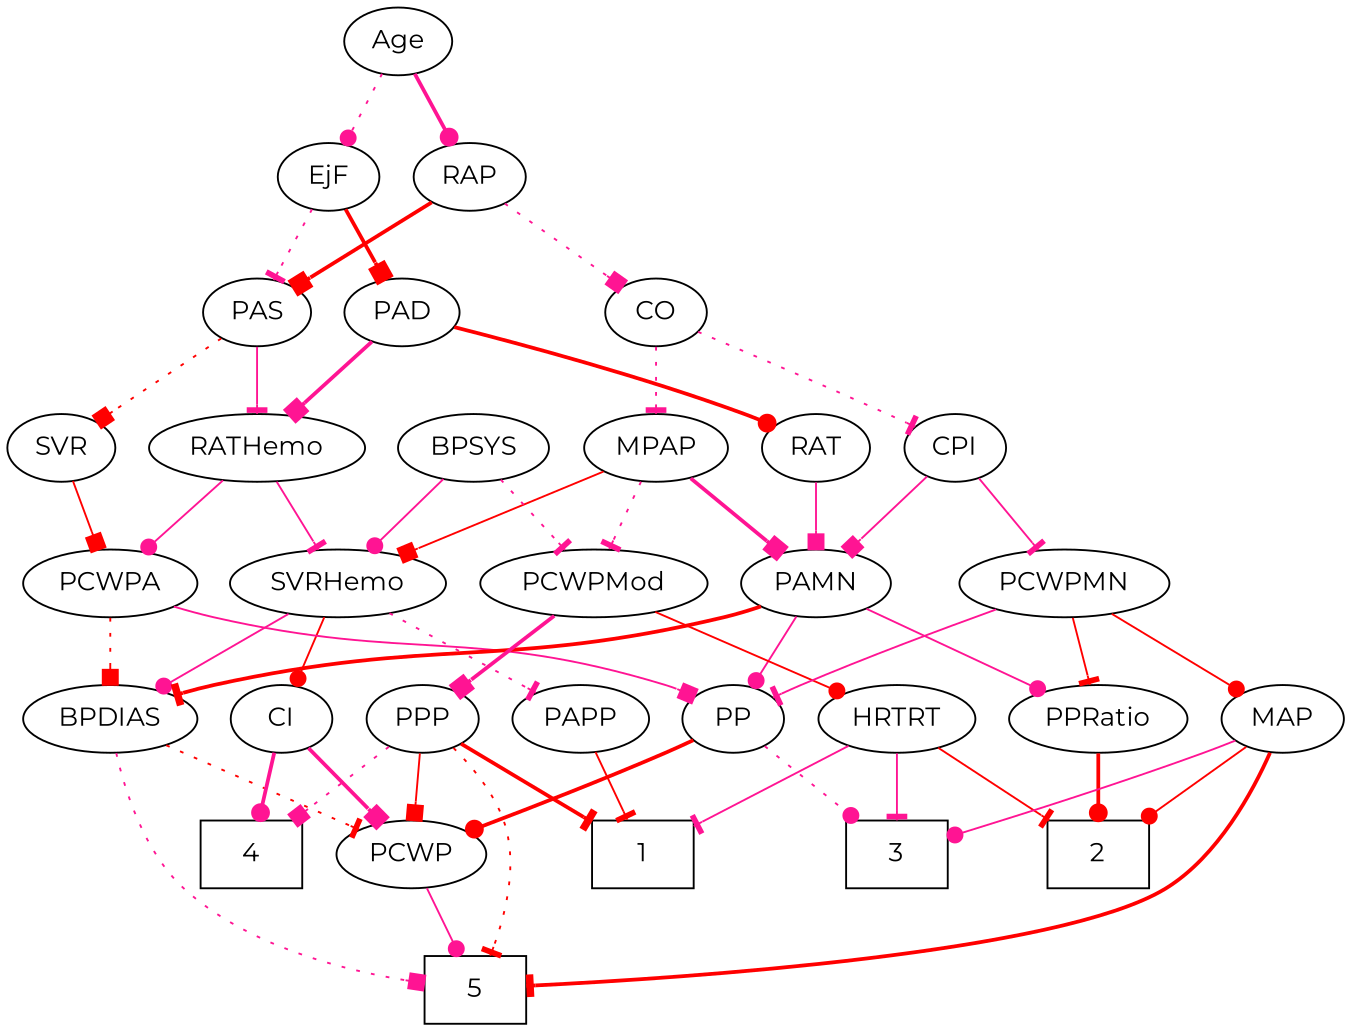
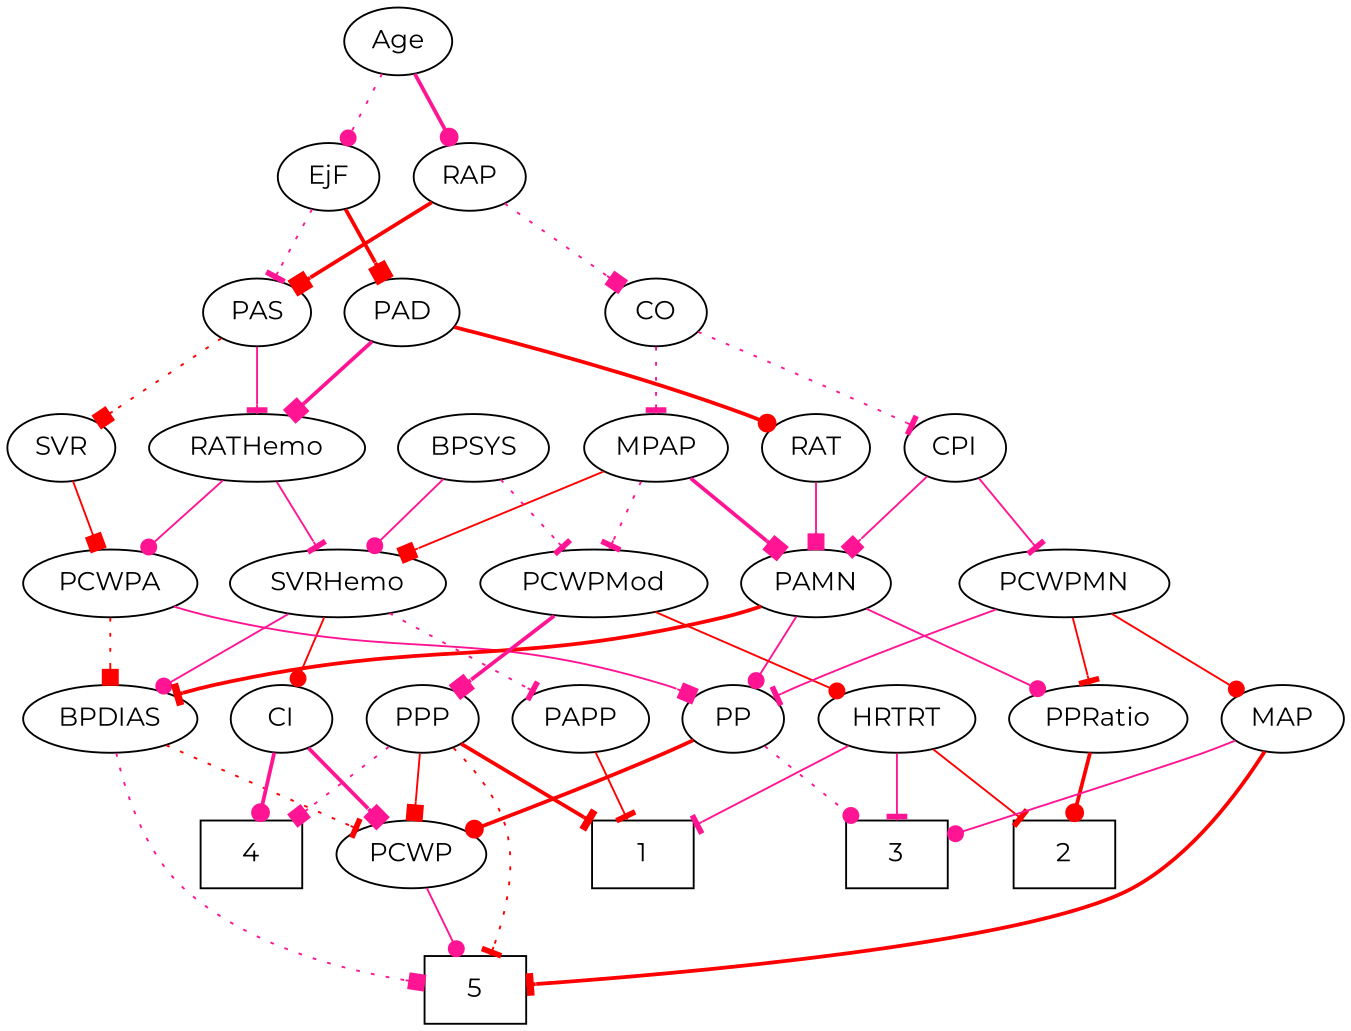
edge "MAP" -> "2": removed
